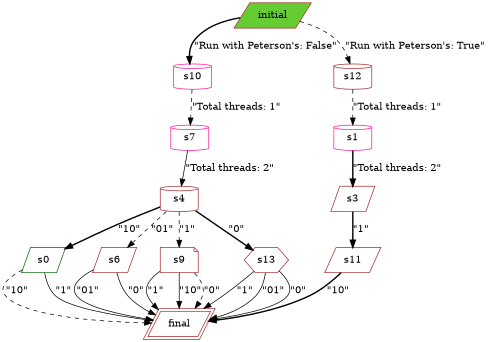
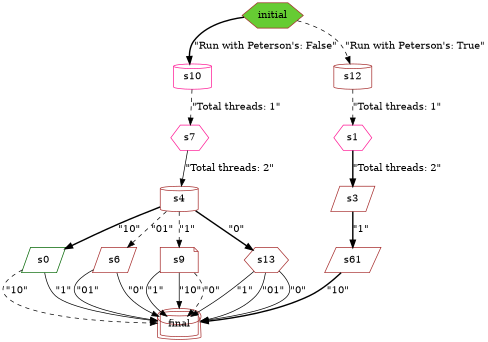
node "initial": shape parallelogram -> hexagon
node "s7": shape cylinder -> hexagon
node "s1": shape cylinder -> hexagon
node "s11": label "s11" -> "s61"
node "final": shape parallelogram -> cylinder
